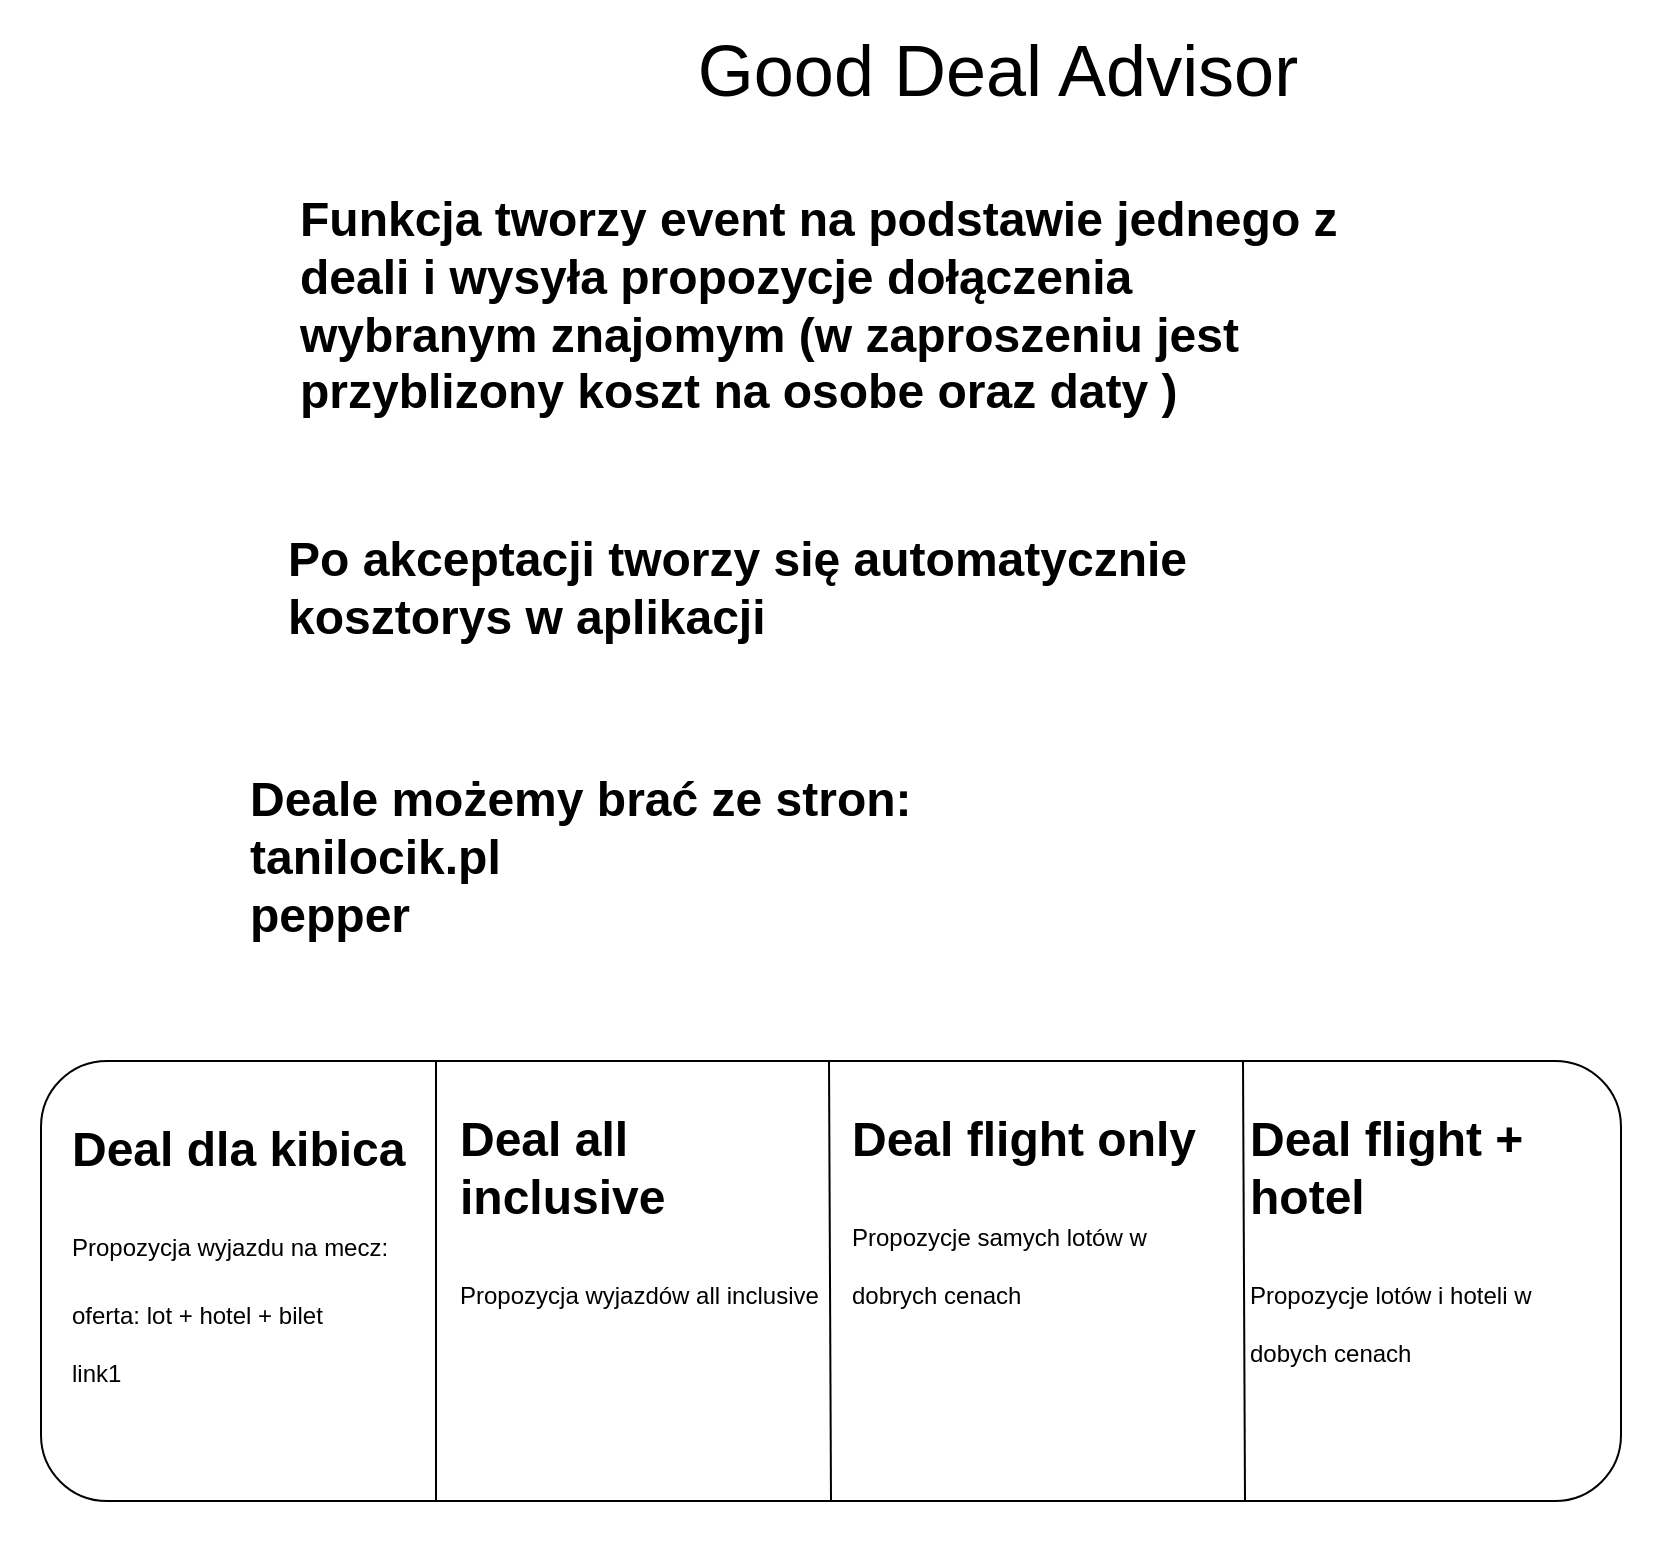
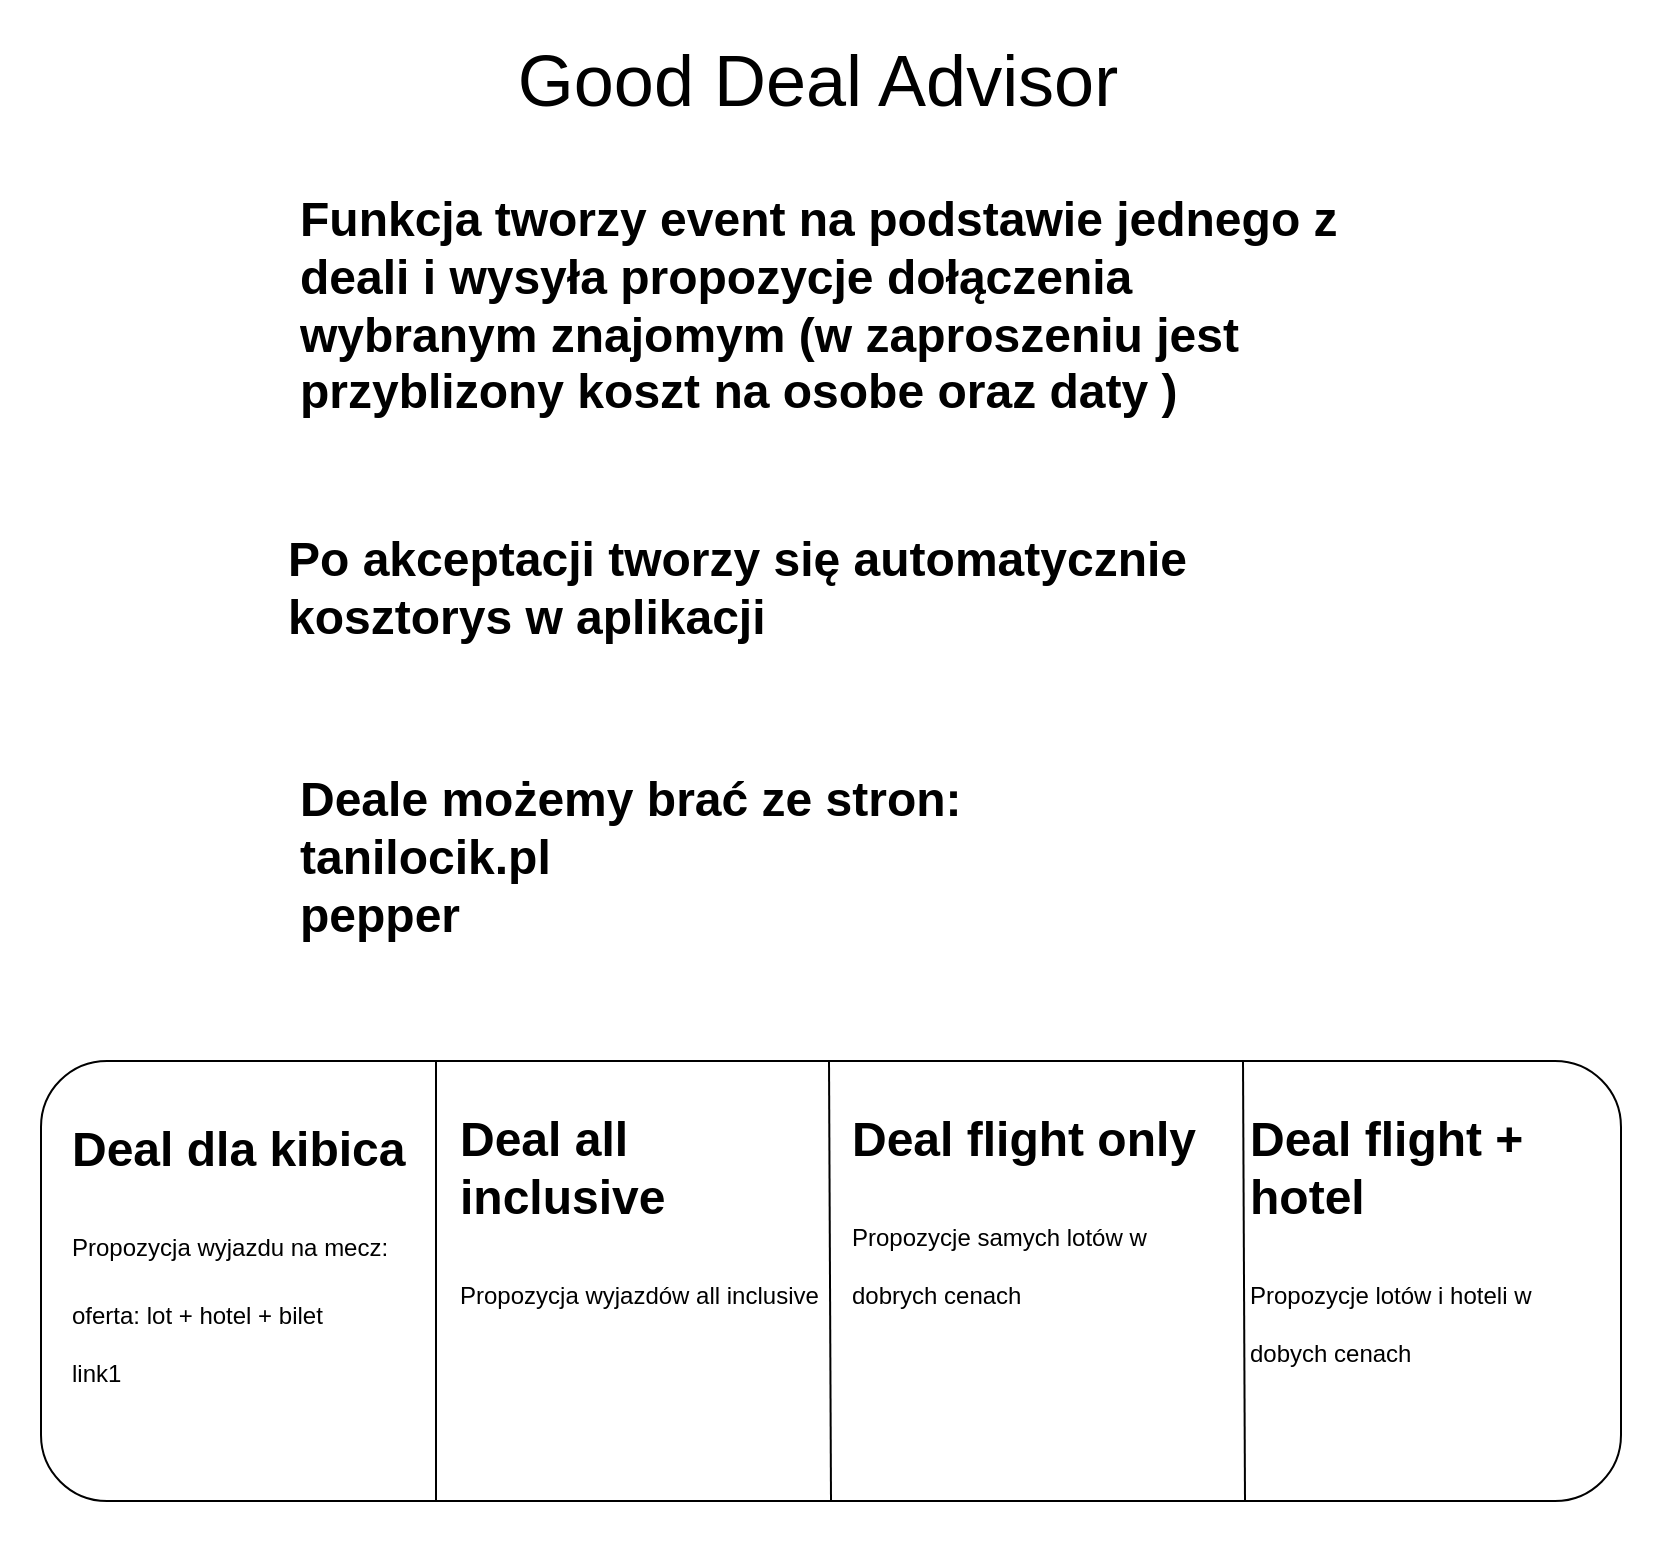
node "Good Deal Advisor": moved (999, 71) -> (819, 81)
node "Deale możemy brać ze stron: tanilocik.pl pepper": moved (781, 861) -> (831, 861)
